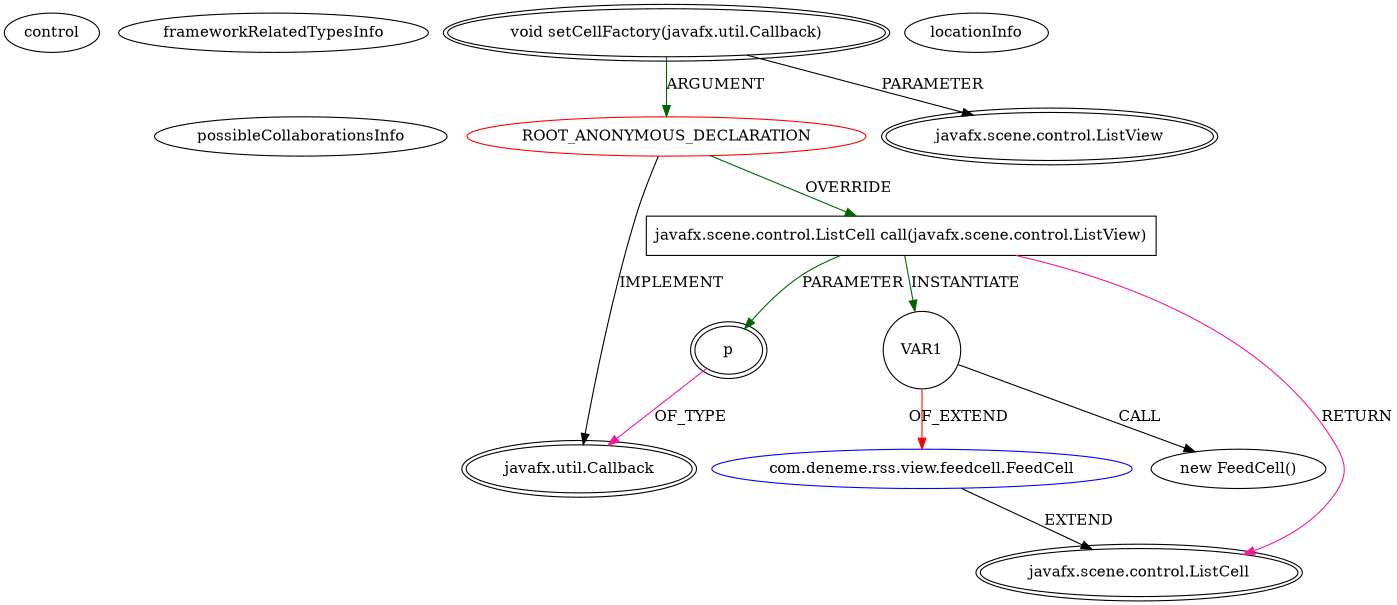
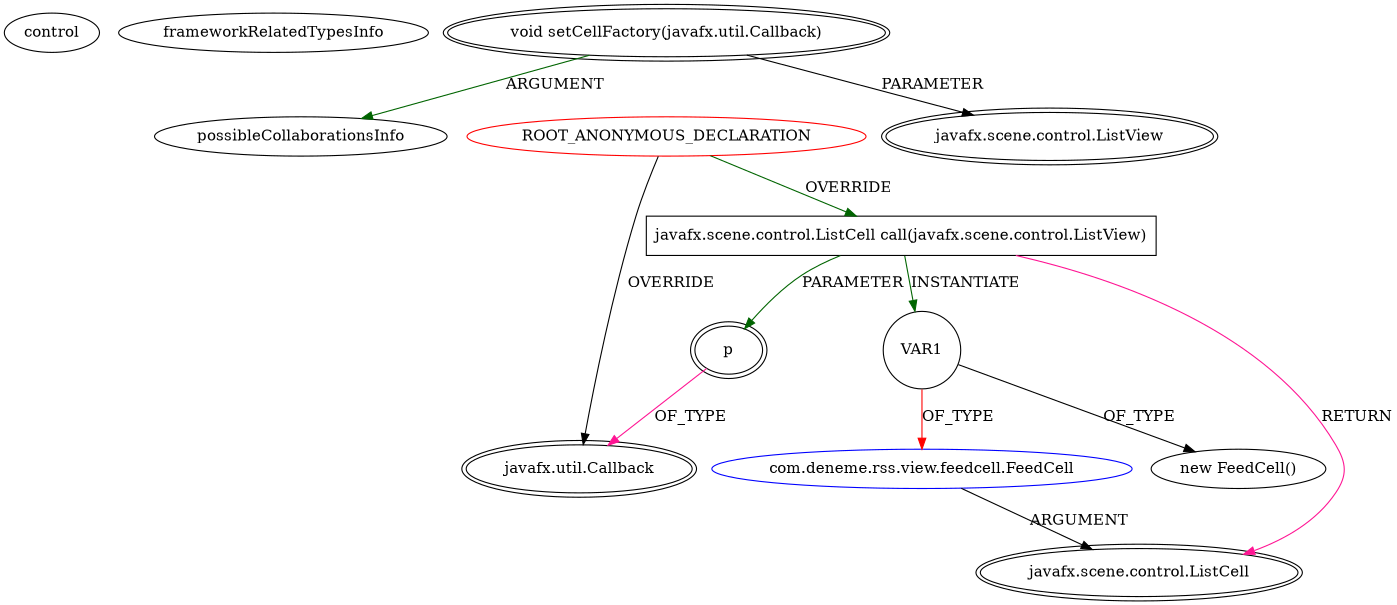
node "locationInfo": removed
edge "void setCellFactory(javafx.util.Callback)" -> "ROOT_ANONYMOUS_DECLARATION": now "void setCellFactory(javafx.util.Callback)" -> "possibleCollaborationsInfo"
edge "ROOT_ANONYMOUS_DECLARATION" -> "javafx.util.Callback": label "IMPLEMENT" -> "OVERRIDE"
edge "VAR1" -> "com.deneme.rss.view.feedcell.FeedCell": label "OF_EXTEND" -> "OF_TYPE"
edge "VAR1" -> "new FeedCell()": label "CALL" -> "OF_TYPE"
edge "com.deneme.rss.view.feedcell.FeedCell" -> "javafx.scene.control.ListCell": label "EXTEND" -> "ARGUMENT"
